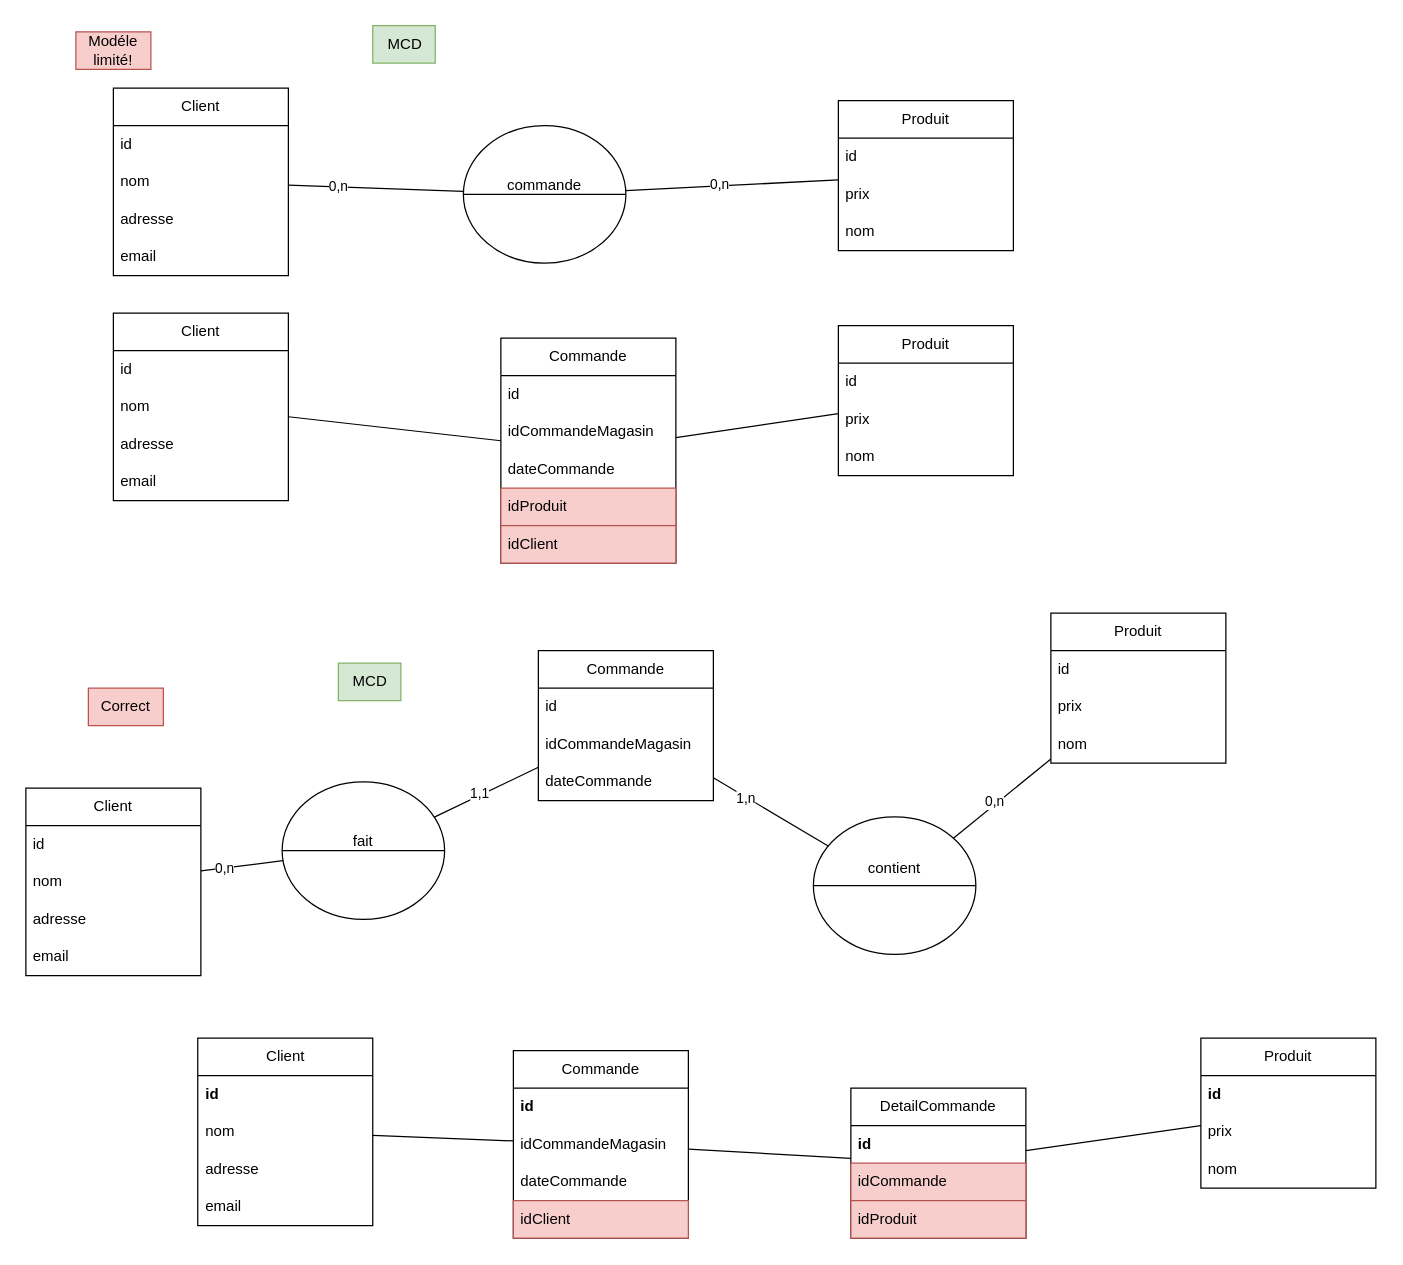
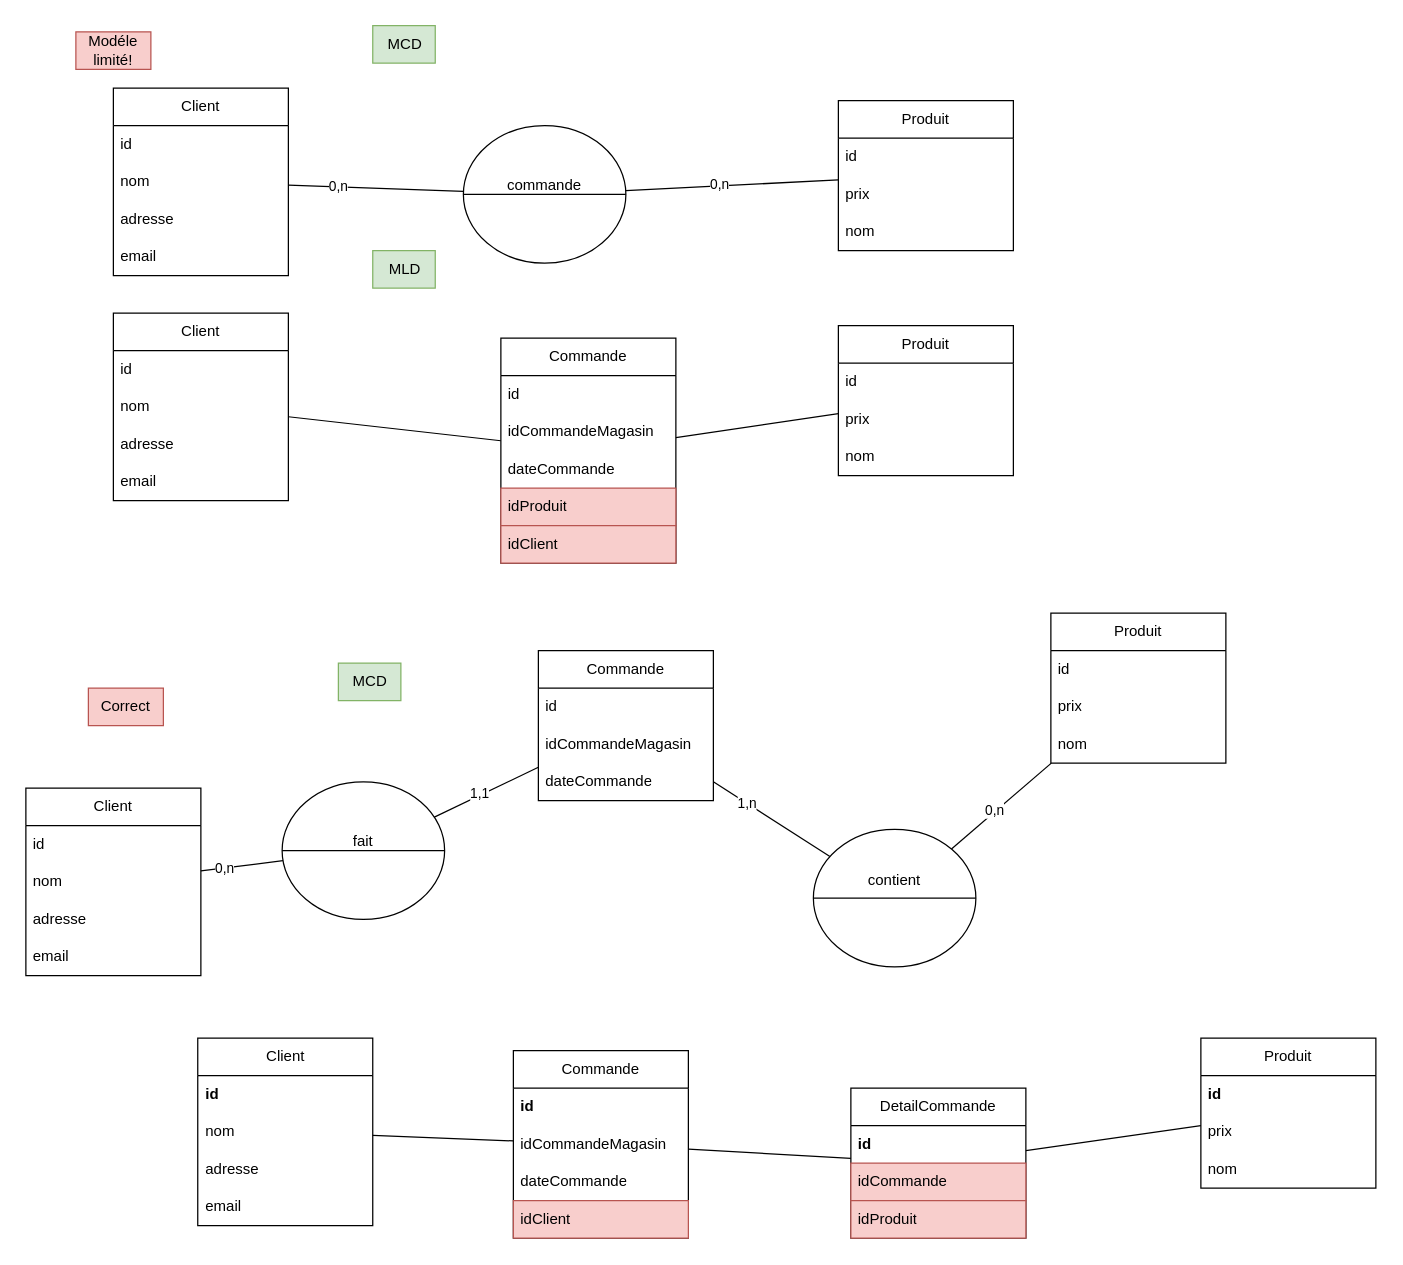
node "MLD": added
node "contient": moved (894, 886) -> (894, 898)
